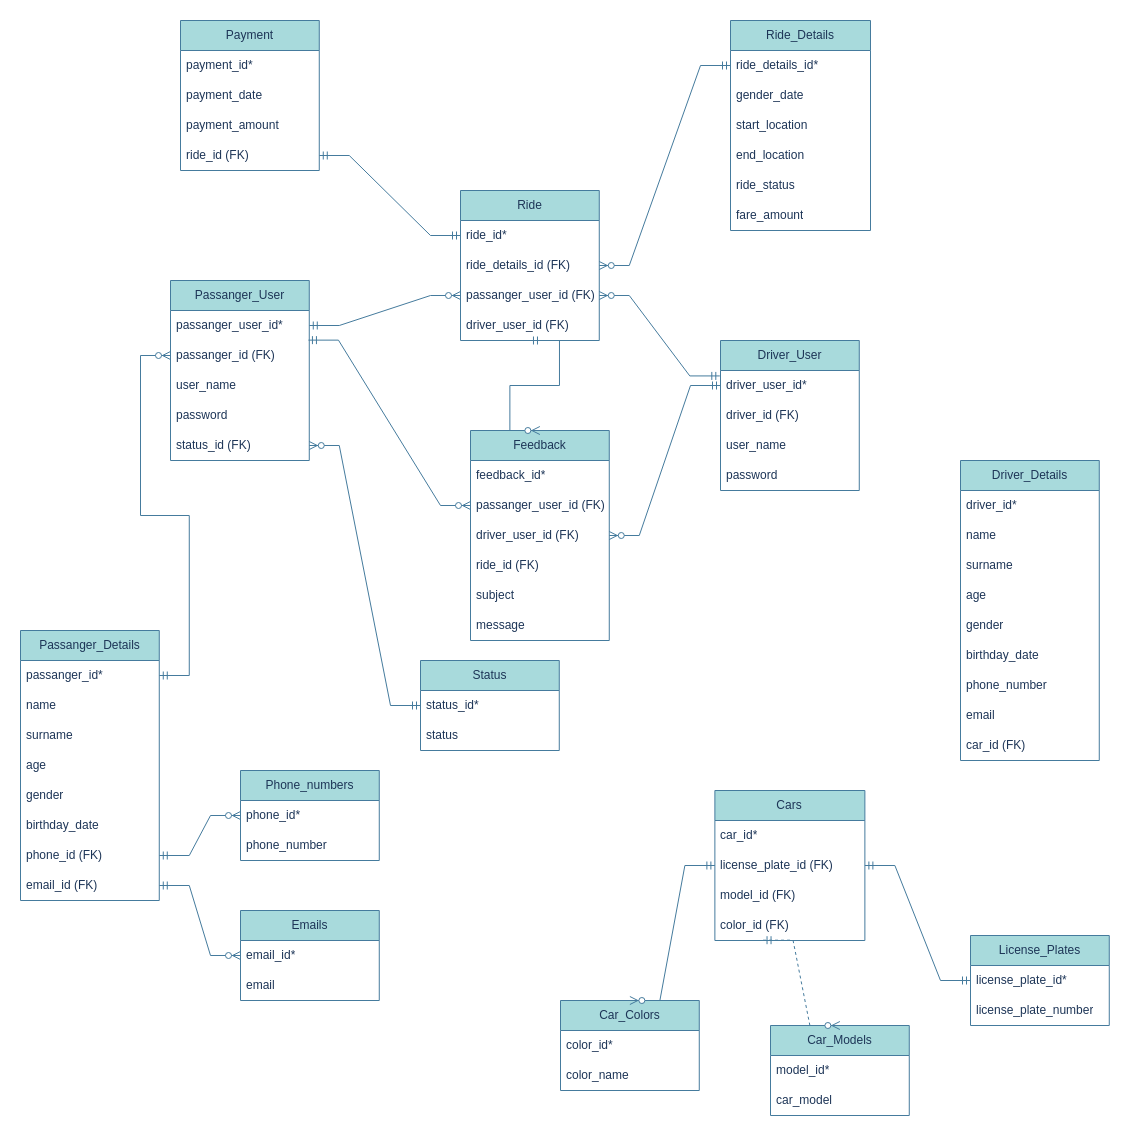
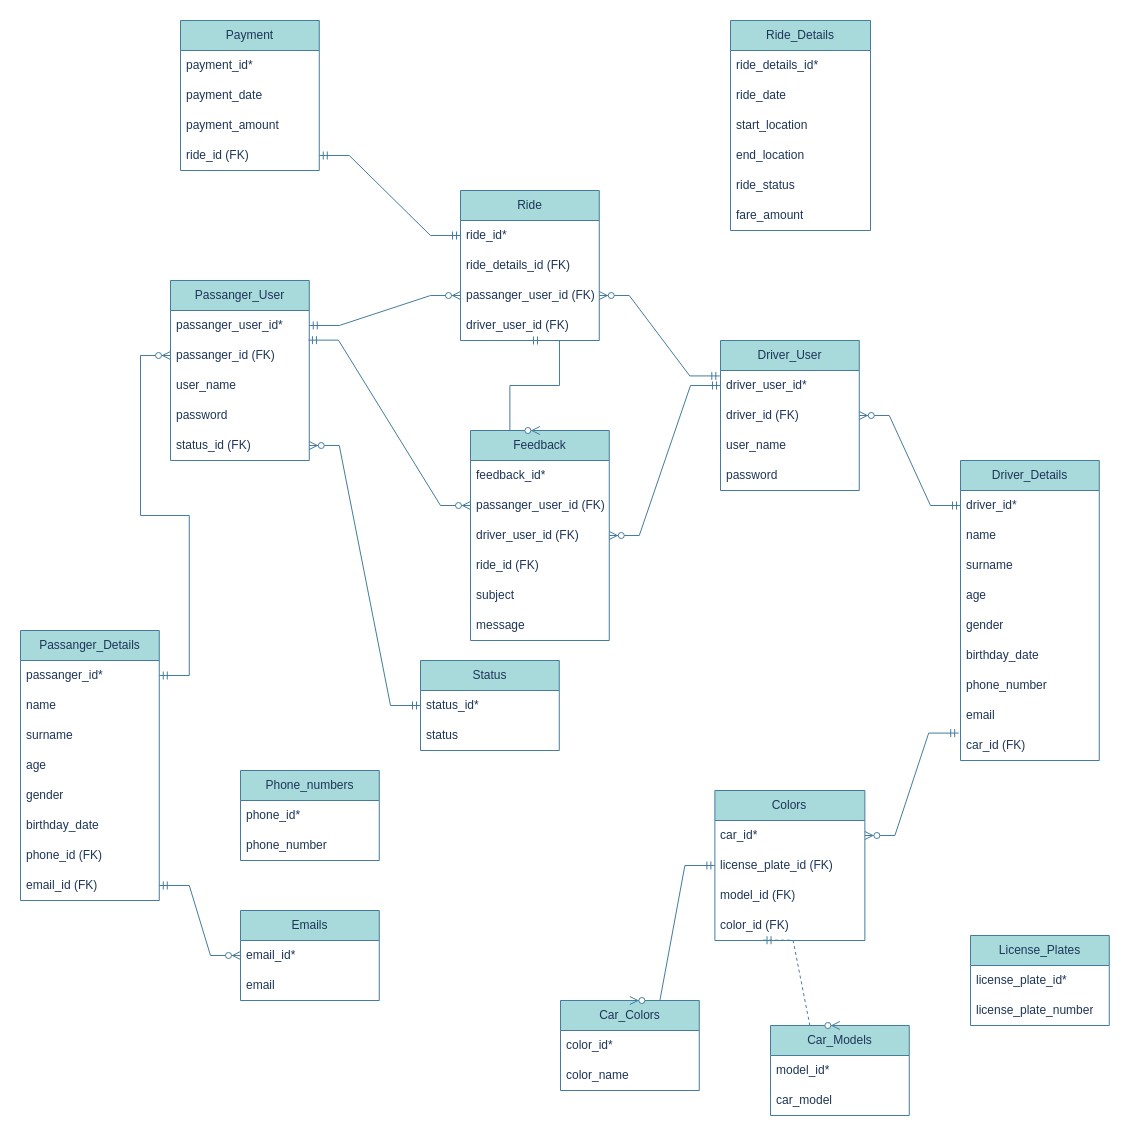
node "gender_date": label "gender_date" -> "ride_date"
edge "ride_details_id*" -- "ride_details_id (FK)": removed
edge "driver_id (FK)" -- "driver_id*": added
edge "car_id (FK)" -- "car_id*": added
node "Cars": label "Cars" -> "Colors"
edge "phone_id*" -- "phone_id (FK)": removed
edge "license_plate_id (FK)" -- "license_plate_id*": removed
